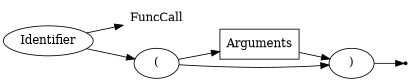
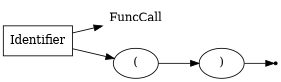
node "Identifier": shape ellipse -> box
node "Arguments": removed
